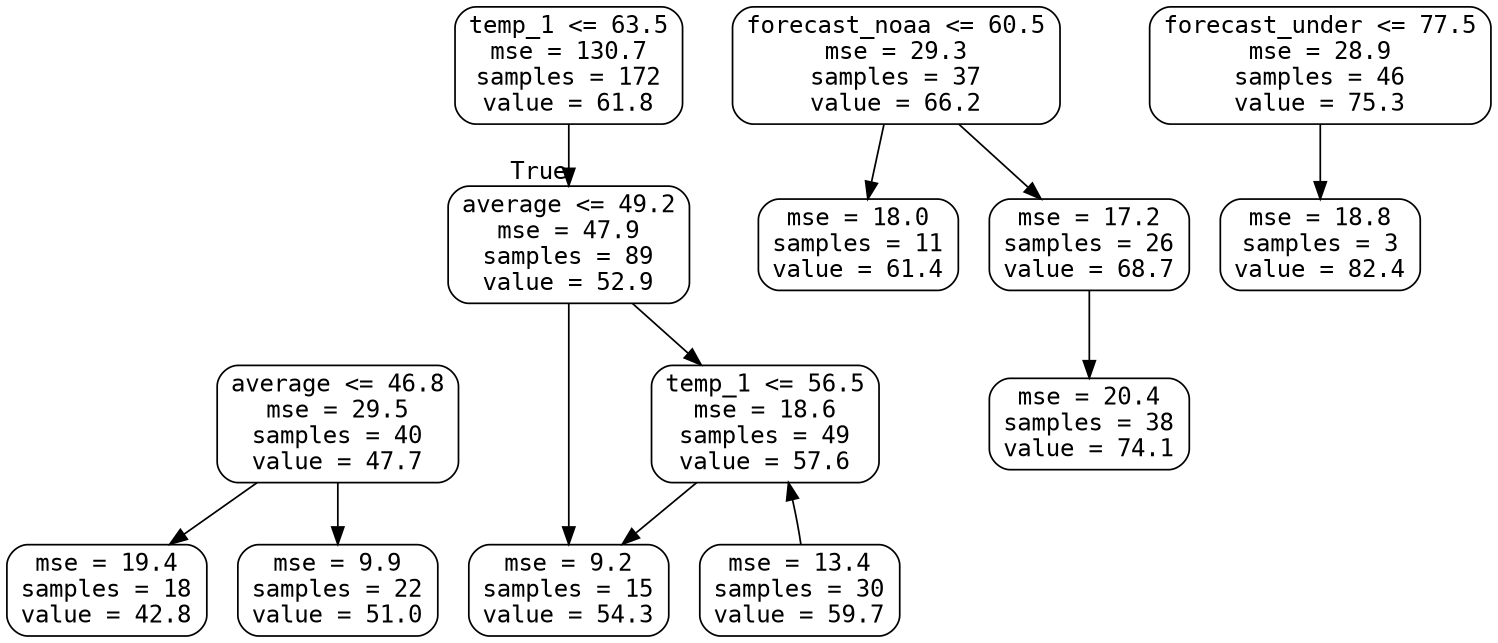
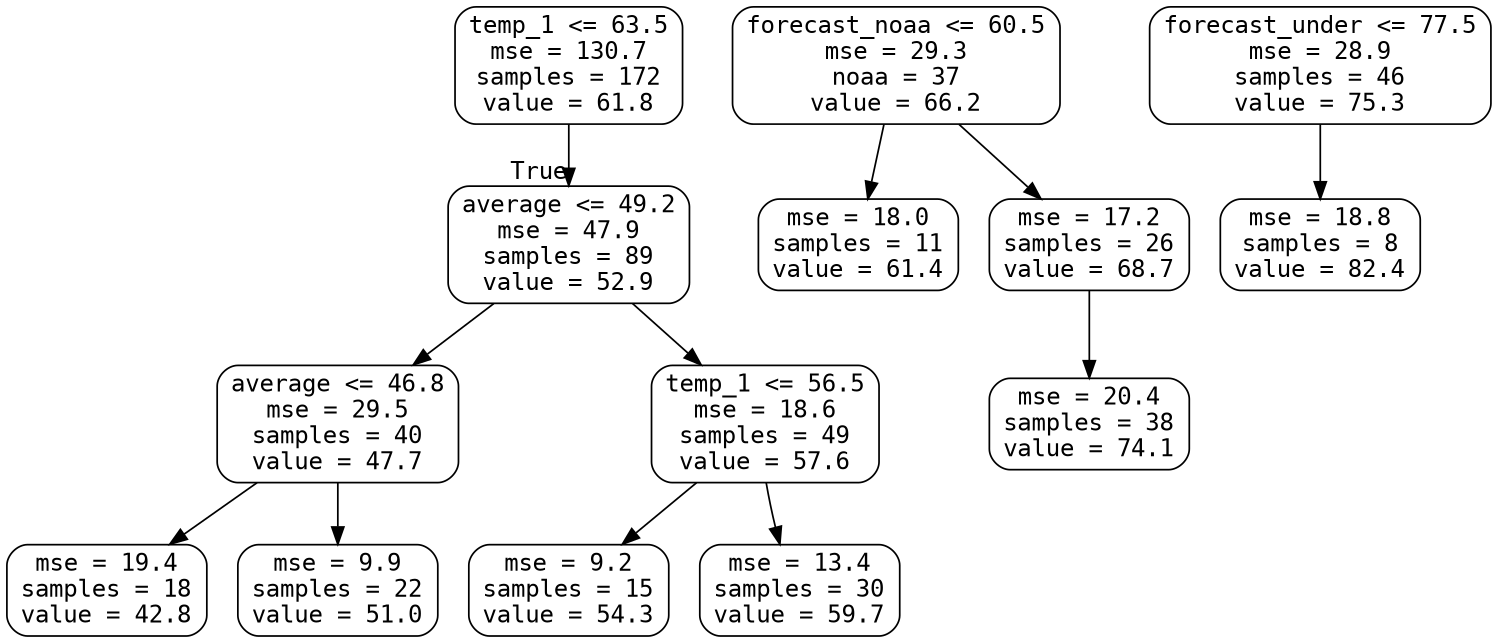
node "forecast_noaa <= 60.5 mse = 29.3 samples = 37 value = 66.2": label "forecast_noaa <= 60.5 mse = 29.3 samples = 37 value = 66.2" -> "forecast_noaa <= 60.5 mse = 29.3 noaa = 37 value = 66.2"
node "mse = 18.8 samples = 3 value = 82.4": label "mse = 18.8 samples = 3 value = 82.4" -> "mse = 18.8 samples = 8 value = 82.4"
edge "average <= 49.2 mse = 47.9 samples = 89 value = 52.9" -> "mse = 9.2 samples = 15 value = 54.3": now "average <= 49.2 mse = 47.9 samples = 89 value = 52.9" -> "average <= 46.8 mse = 29.5 samples = 40 value = 47.7"
edge "mse = 13.4 samples = 30 value = 59.7" -> "temp_1 <= 56.5 mse = 18.6 samples = 49 value = 57.6": reversed
